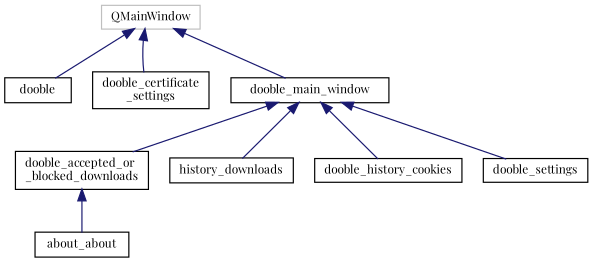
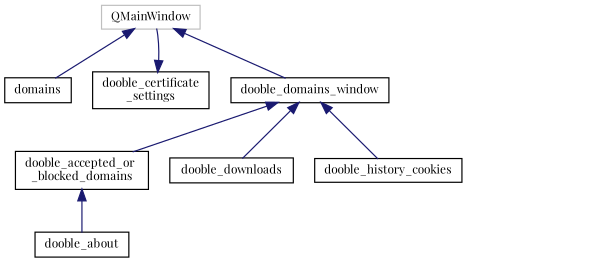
edge "dooble_certificate _settings" -> "QMainWindow": reversed
node "dooble": label "dooble" -> "domains"
node "dooble_main_window": label "dooble_main_window" -> "dooble_domains_window"
node "dooble_accepted_or _blocked_downloads": label "dooble_accepted_or _blocked_downloads" -> "dooble_accepted_or _blocked_domains"
node "history_downloads": label "history_downloads" -> "dooble_downloads"
node "dooble_settings": removed
node "about_about": label "about_about" -> "dooble_about"
